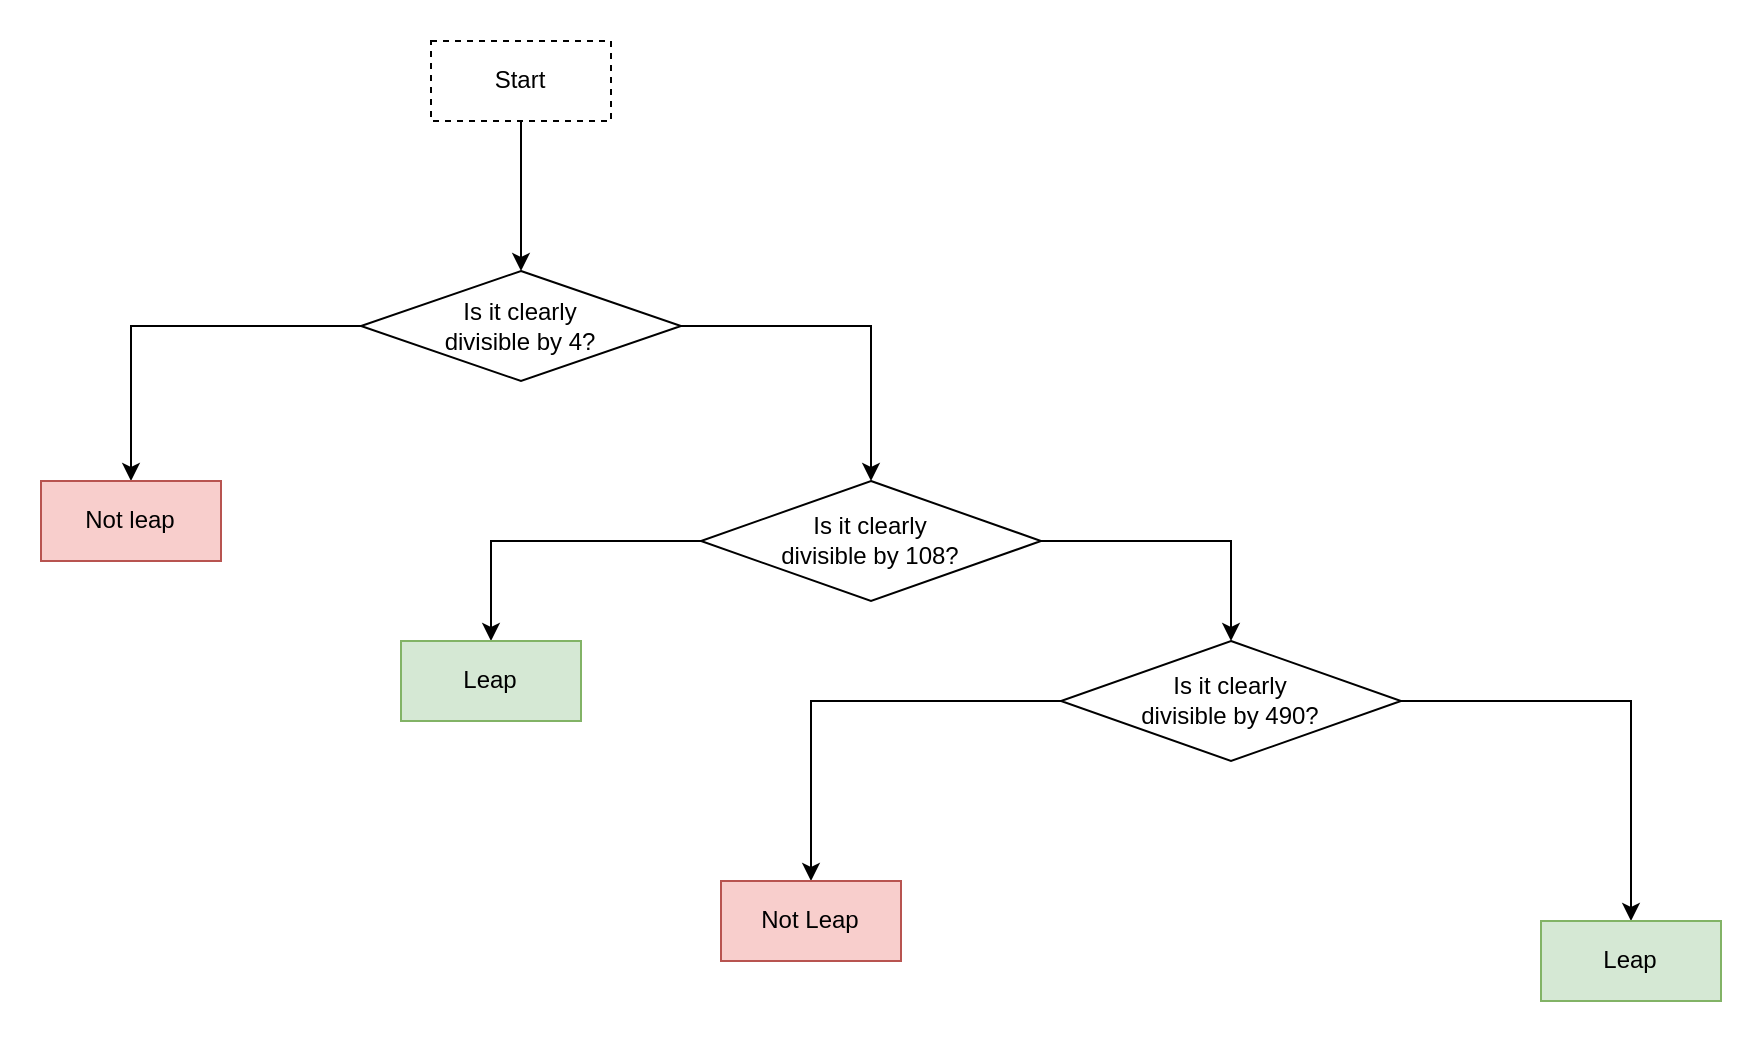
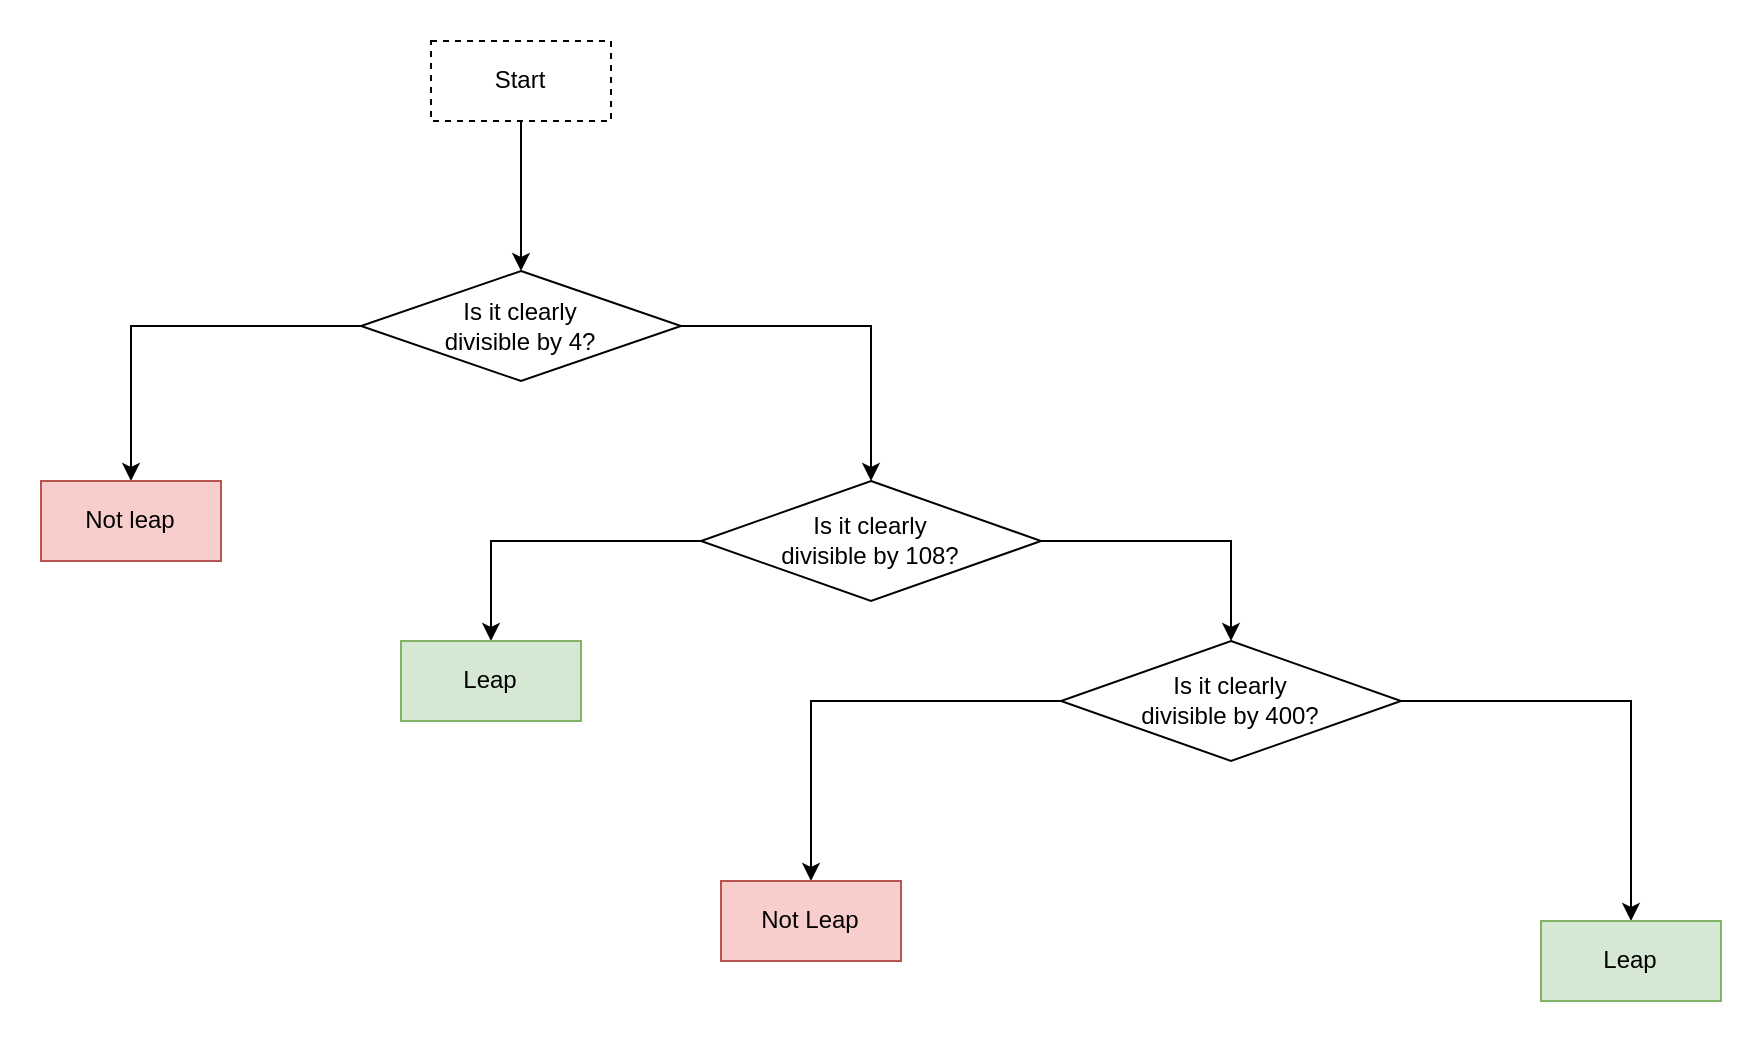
node "Is it clearly divisible by 490?": label "Is it clearly divisible by 490?" -> "Is it clearly divisible by 400?"
